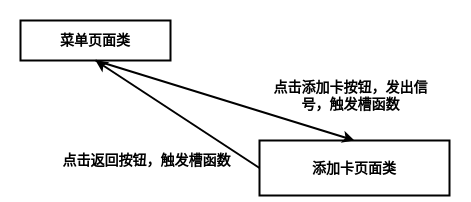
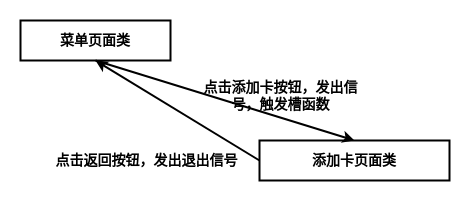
node "点击添加卡按钮，发出信号，触发槽函数": moved (351, 96) -> (281, 96)
node "点击返回按钮，触发槽函数": label "点击返回按钮，触发槽函数" -> "点击返回按钮，发出退出信号"
node "添加卡页面类": size 190x55 -> 190x40
